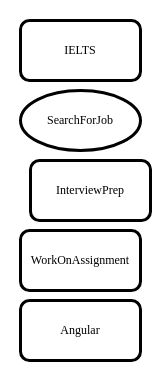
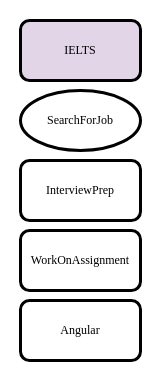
node "IELTS": fillcolor #ffffff -> #e1d5e7
node "InterviewPrep": moved (91, 191) -> (81, 191)
